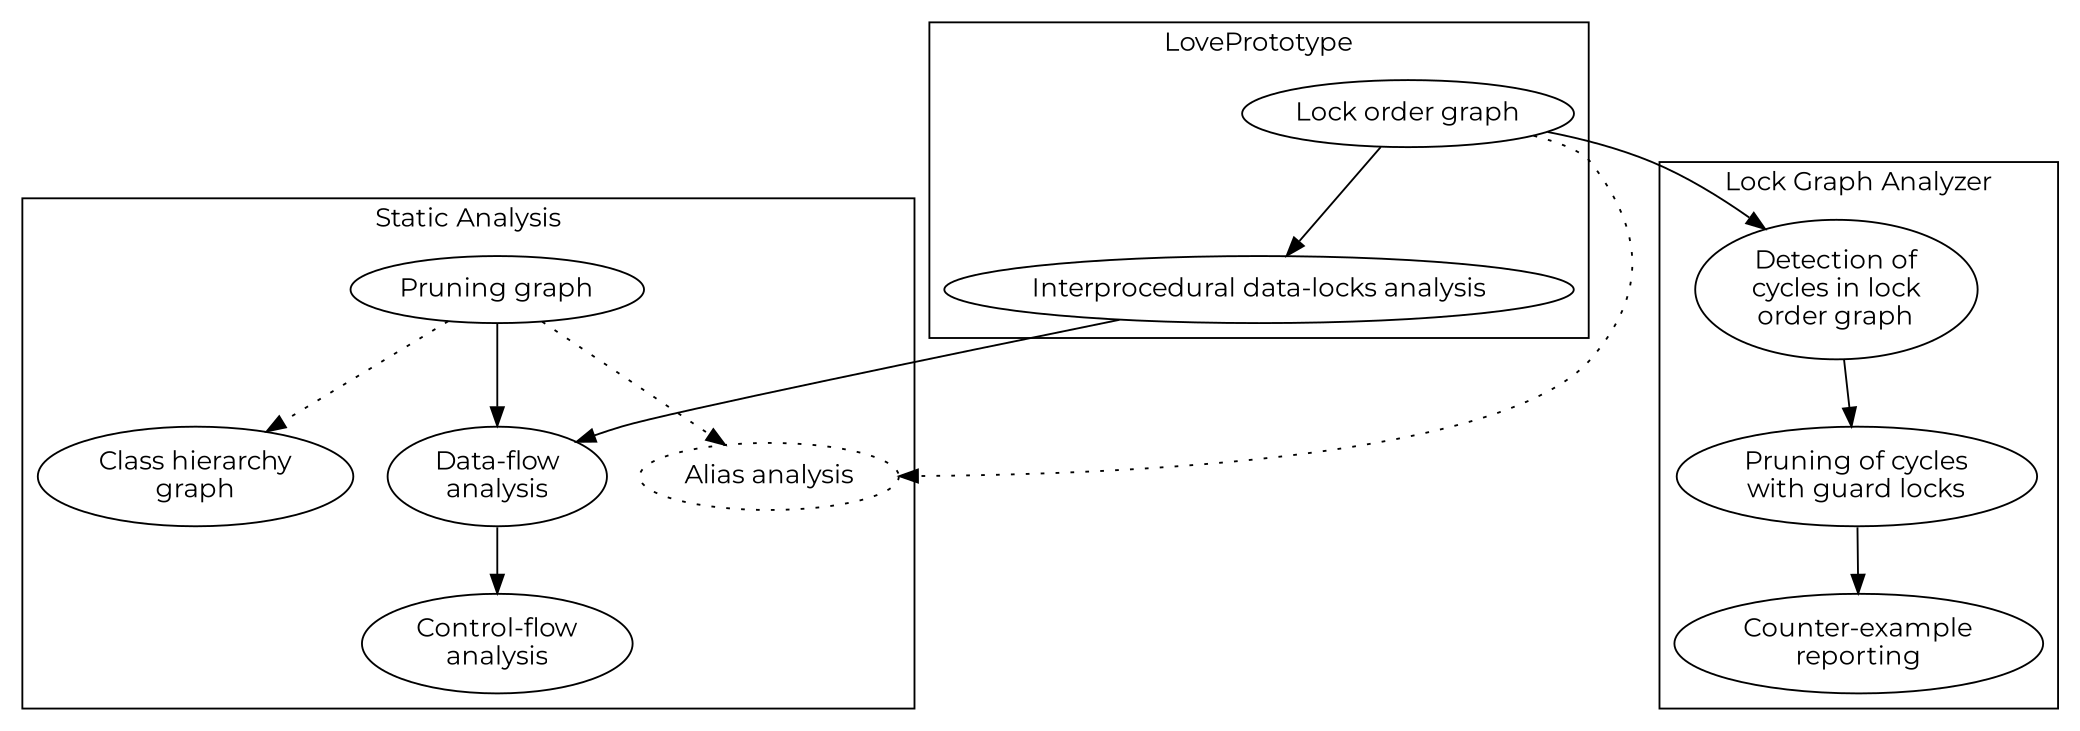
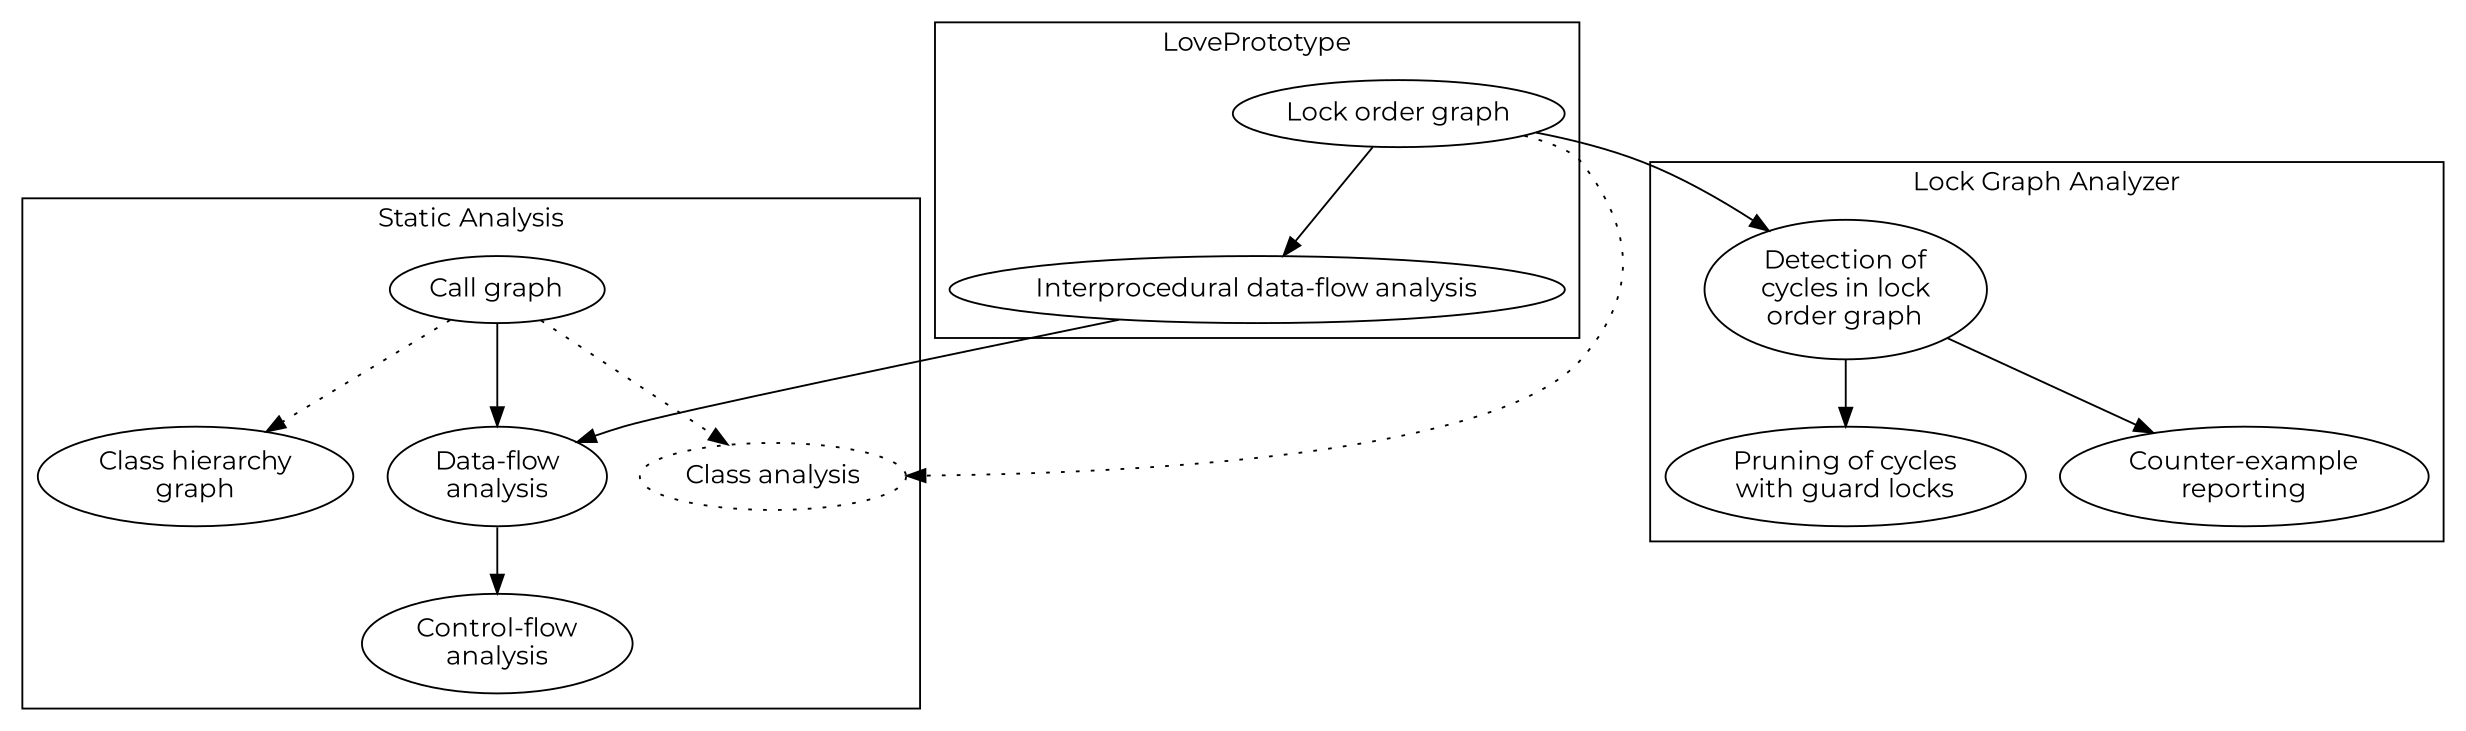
node "Pruning graph": label "Pruning graph" -> "Call graph"
node "Interprocedural data-locks analysis": label "Interprocedural data-locks analysis" -> "Interprocedural data-flow analysis"
node "Alias analysis": label "Alias analysis" -> "Class analysis"
edge "Pruning of cycles with guard locks" -> "Counter-example reporting": now "Detection of cycles in lock order graph" -> "Counter-example reporting"
